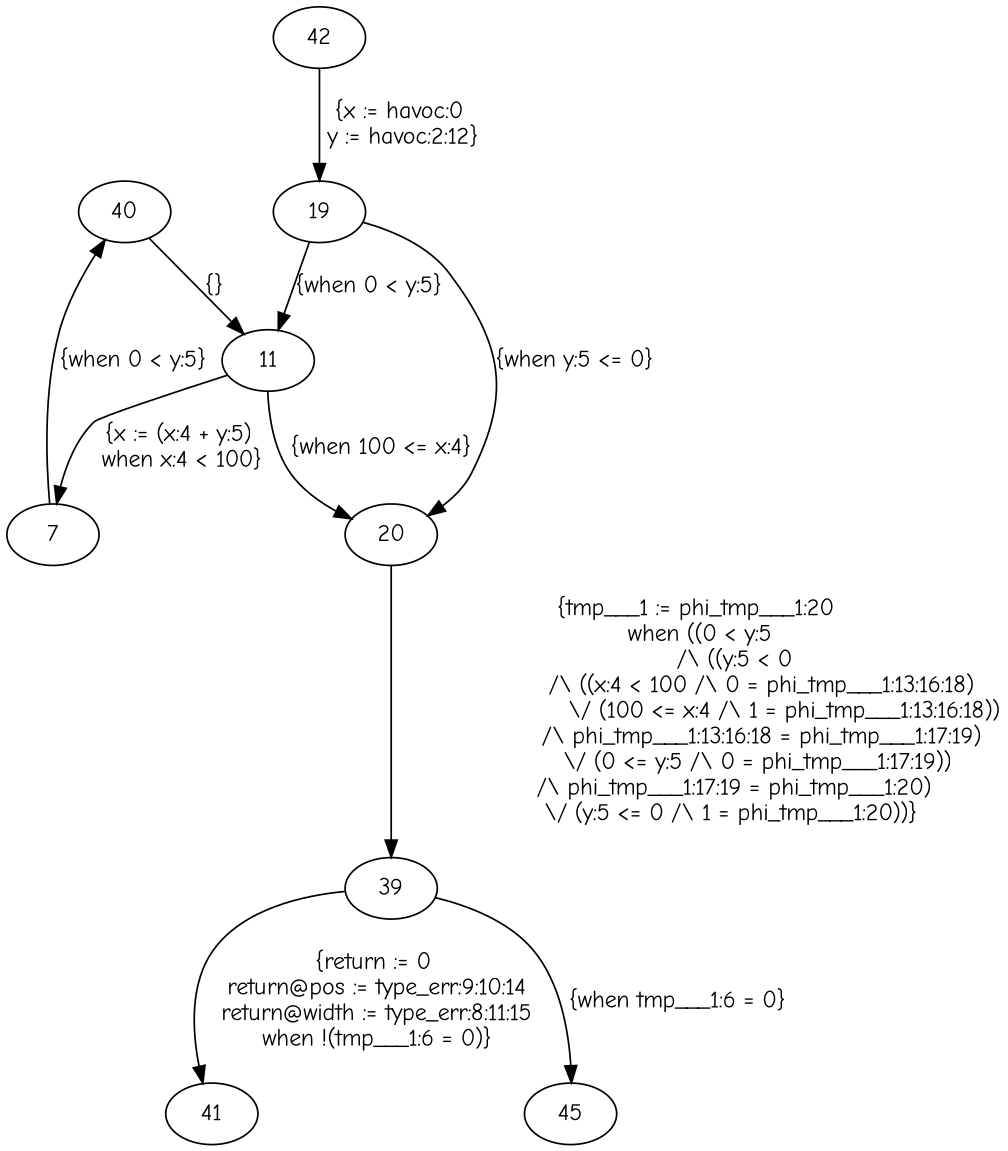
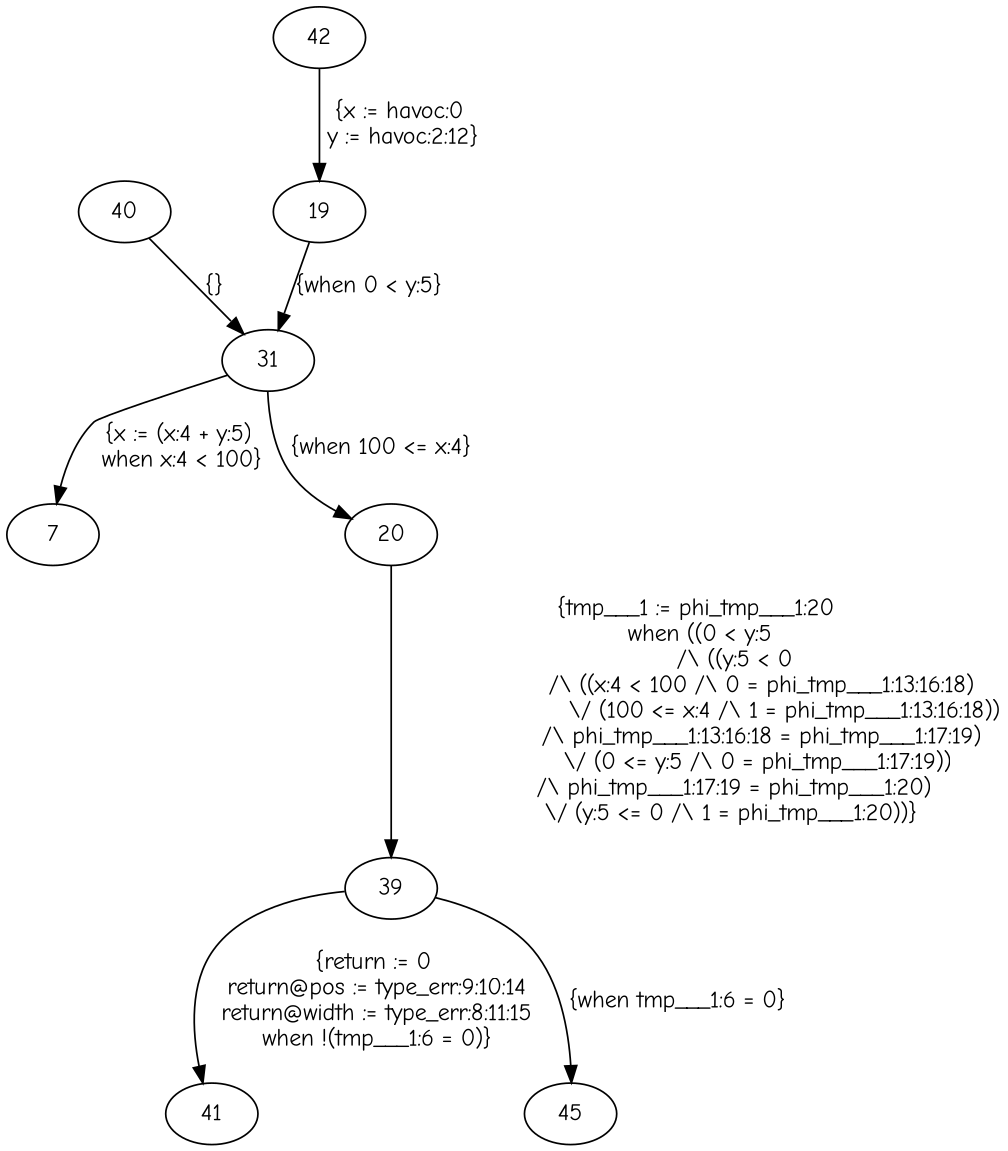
edge "19" -> "20": removed, label "{when y:5 <= 0}"
node "11": label "11" -> "31"
edge "7" -> "40": removed, label "{when 0 < y:5}"
